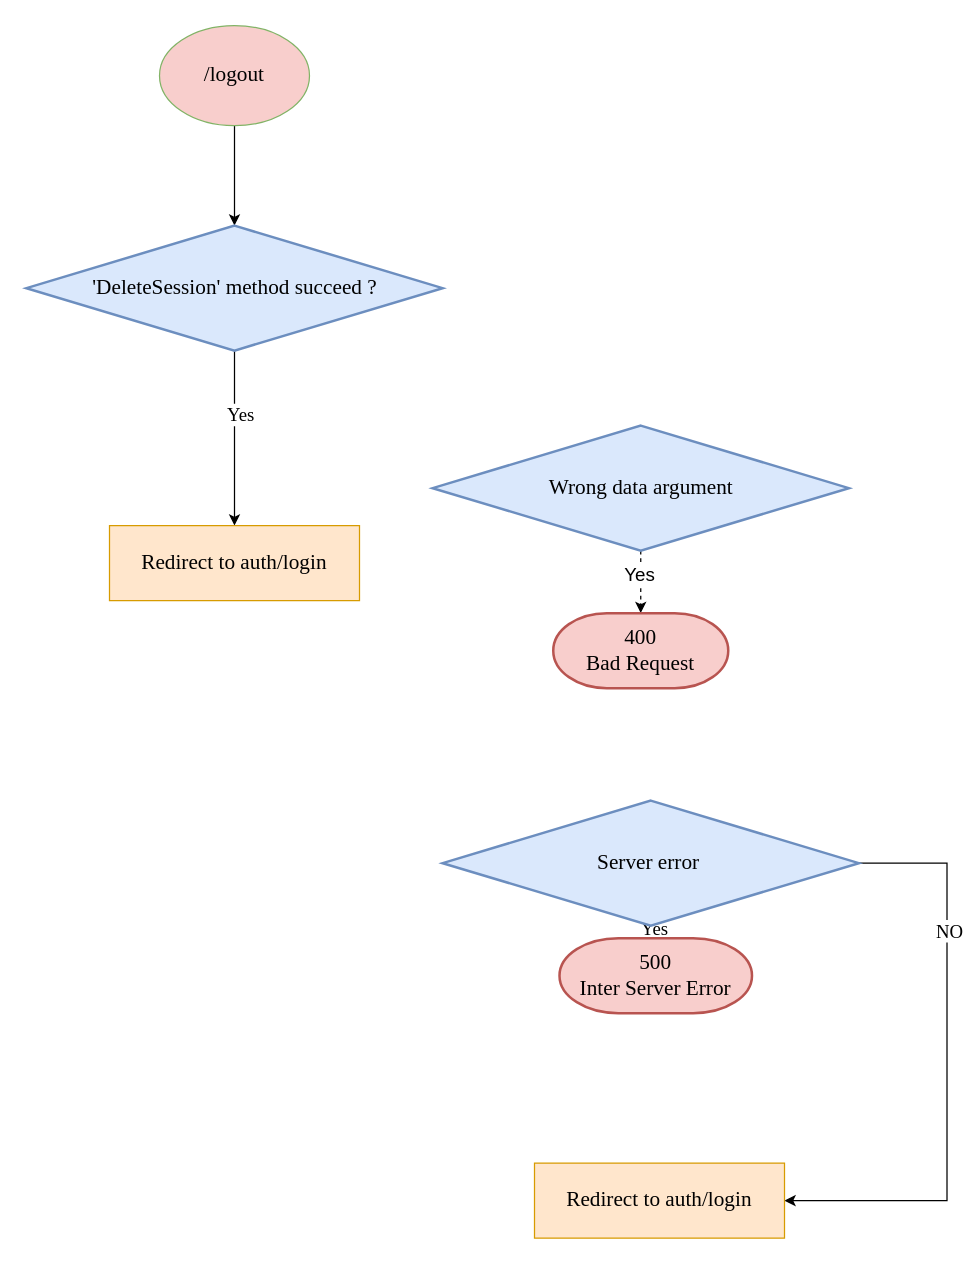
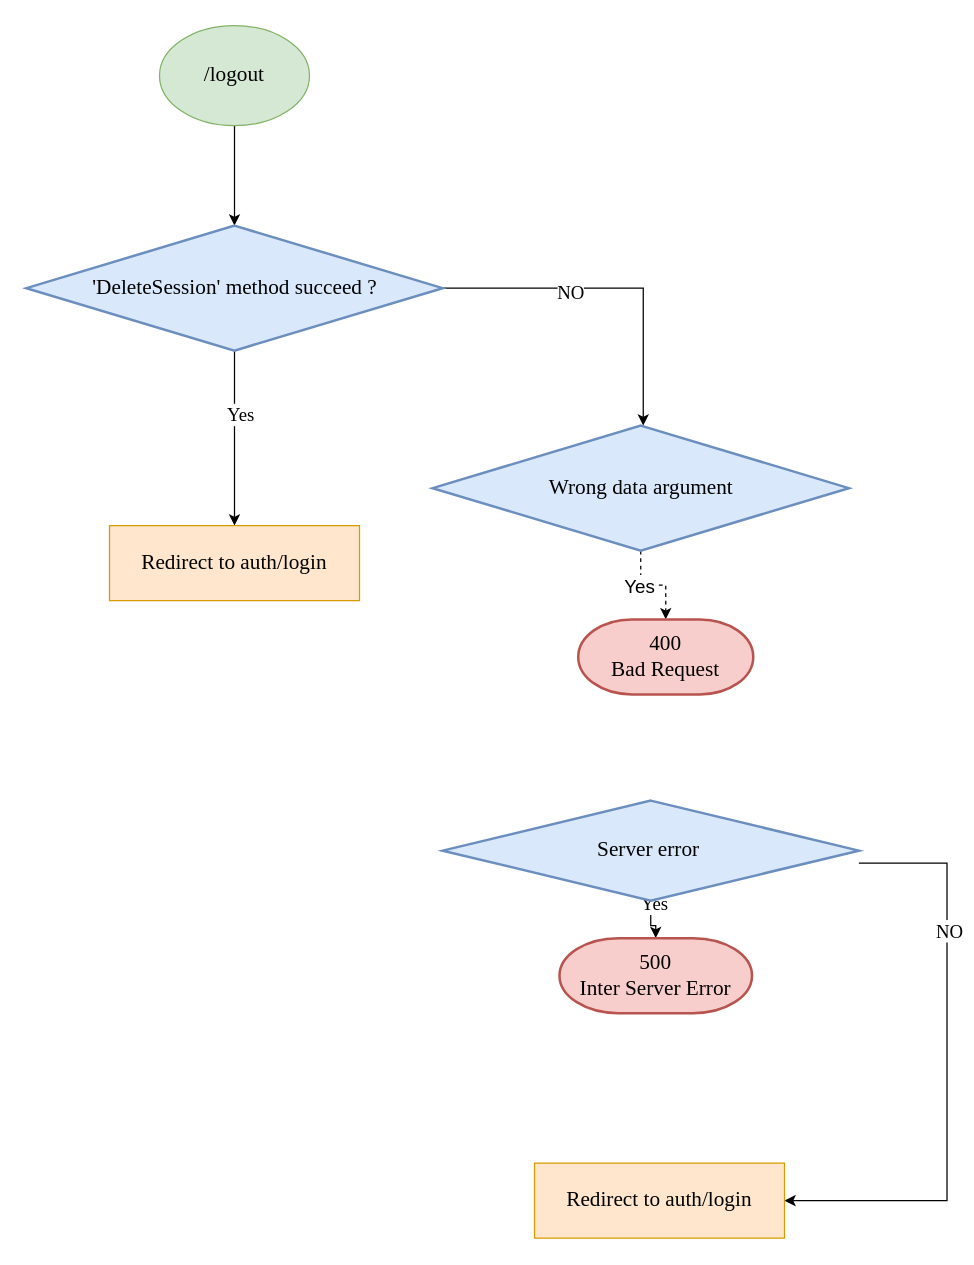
node "/logout": fillcolor #f8cecc -> #d5e8d4
edge "'DeleteSession' method succeed ?" -> "Wrong data argument": added, label "NO"
node "400 Bad Request": moved (641, 651) -> (666, 657)
node "Server error": size 416x125 -> 416x100
